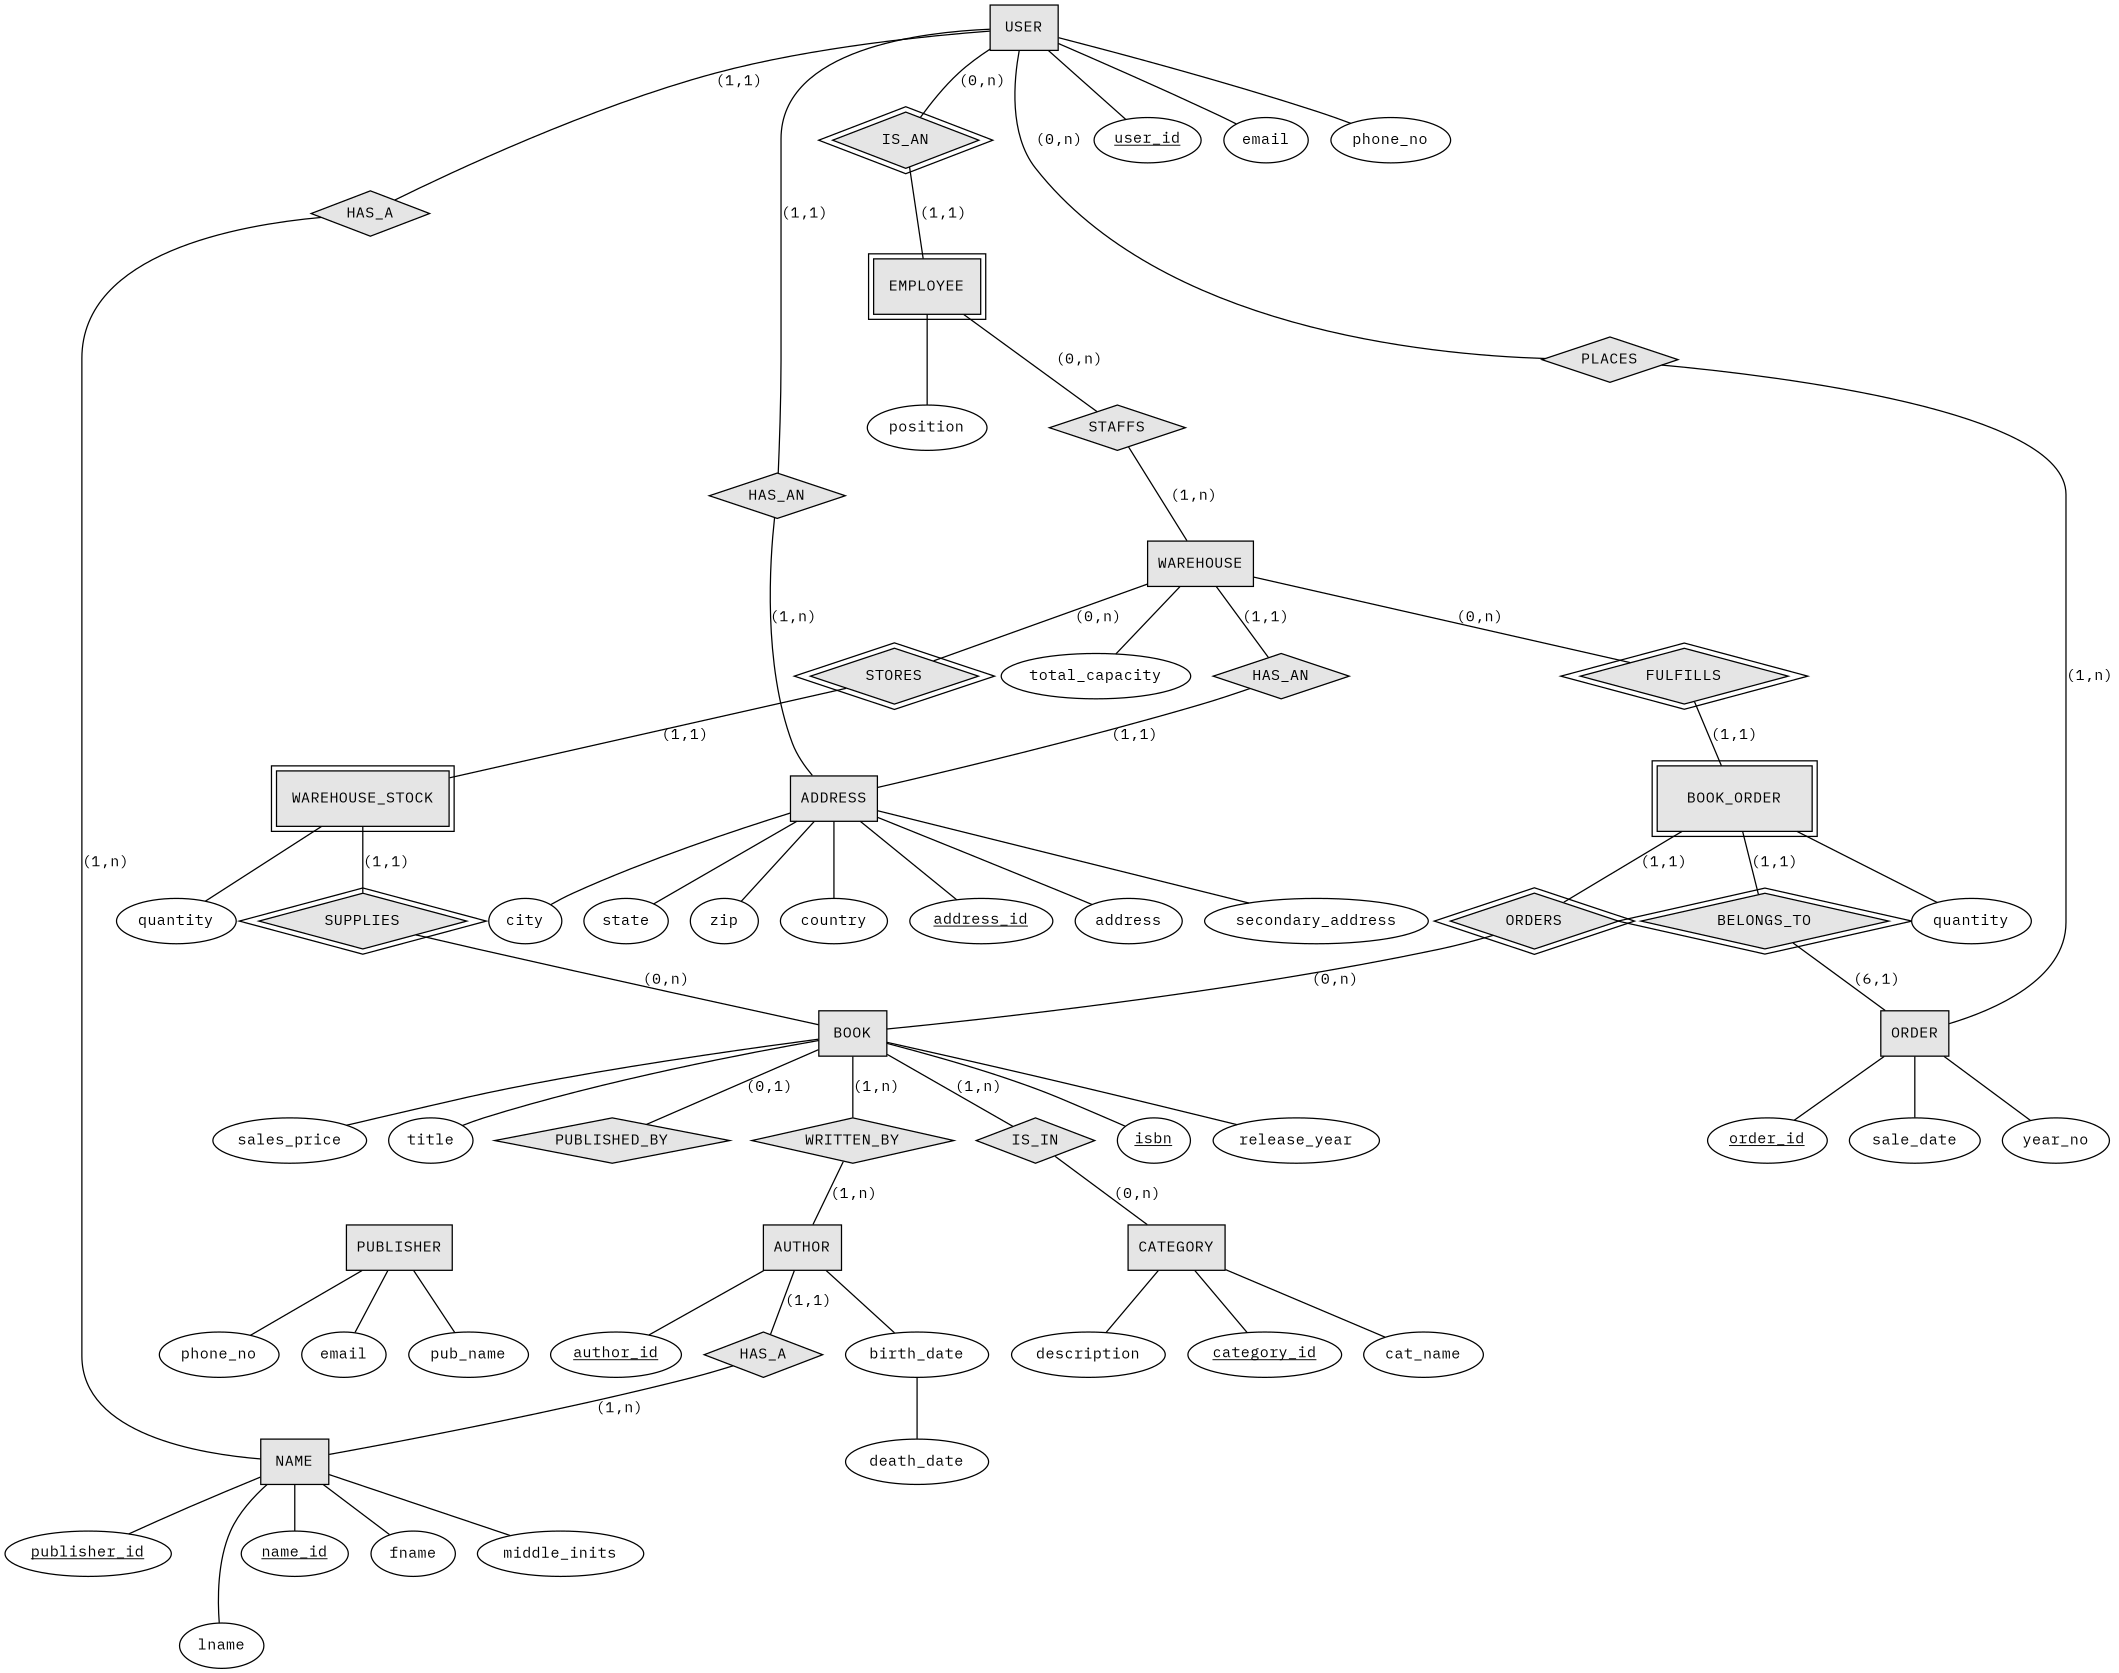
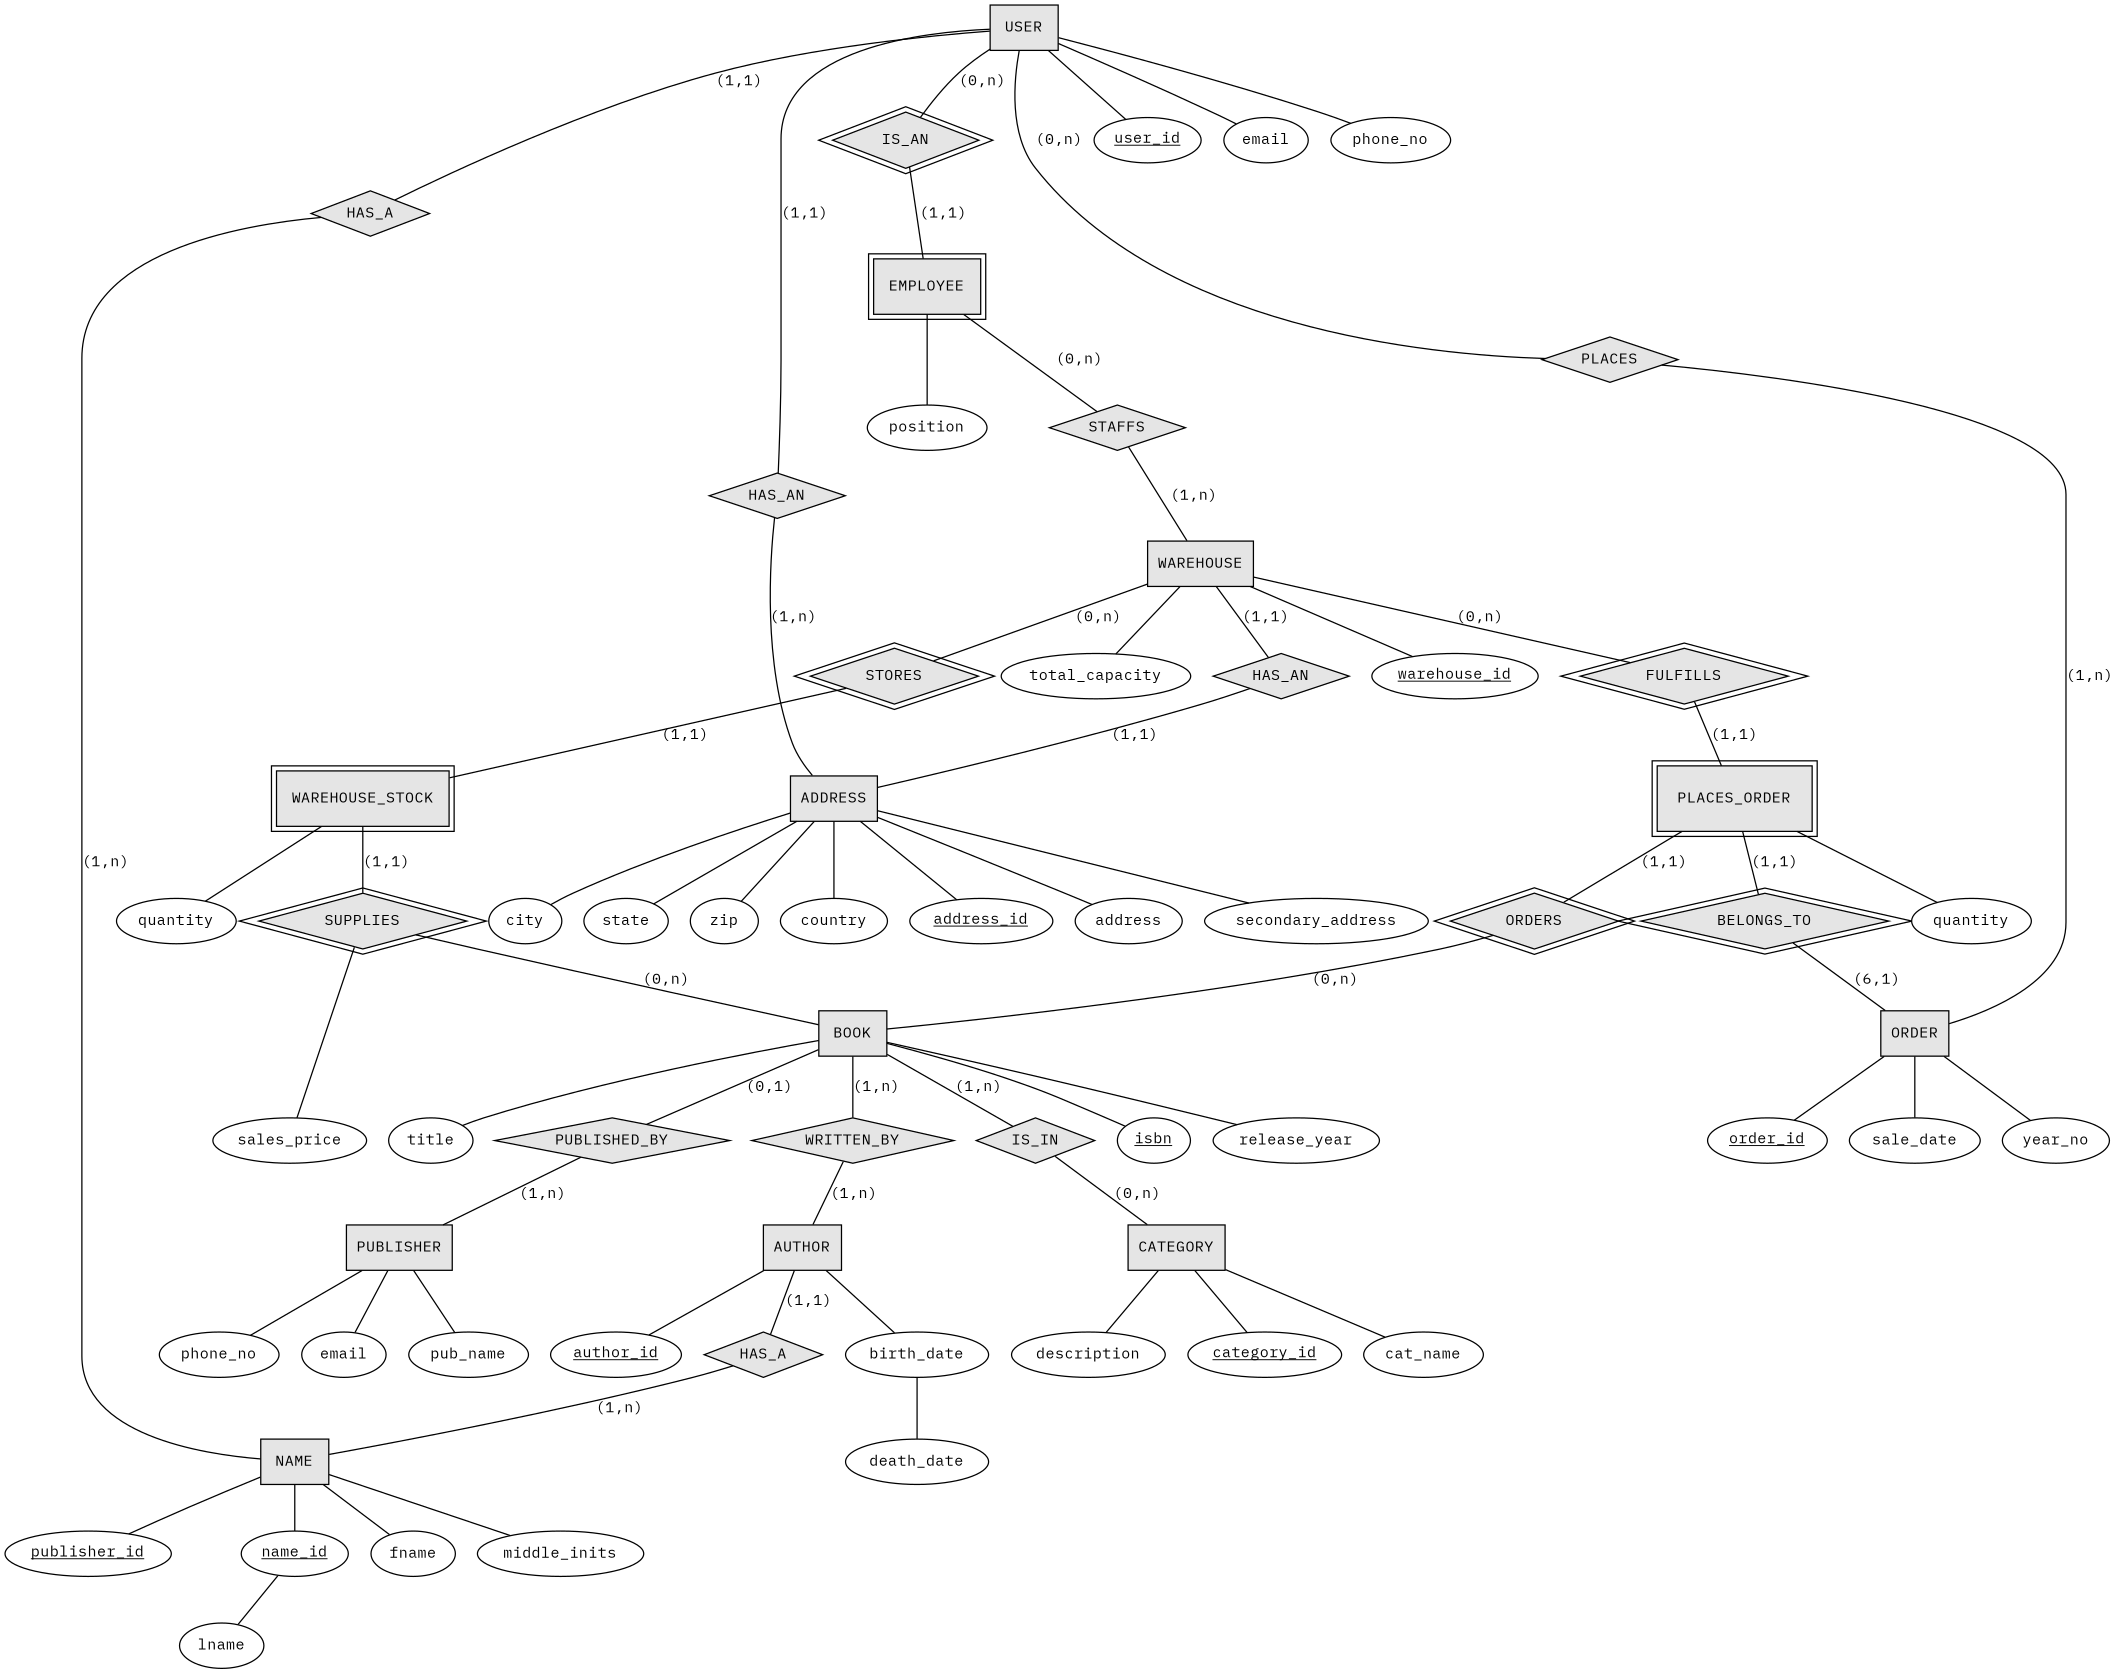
node "warehouse_id": added
node "BOOK_ORDER": label "BOOK_ORDER" -> "PLACES_ORDER"
edge "BOOK" -- "sales_price": now "SUPPLIES" -- "sales_price"
edge "PUBLISHED_BY" -- "PUBLISHER": added, label "(1,n)"
edge "NAME" -- "lname": now "name_id" -- "lname"
